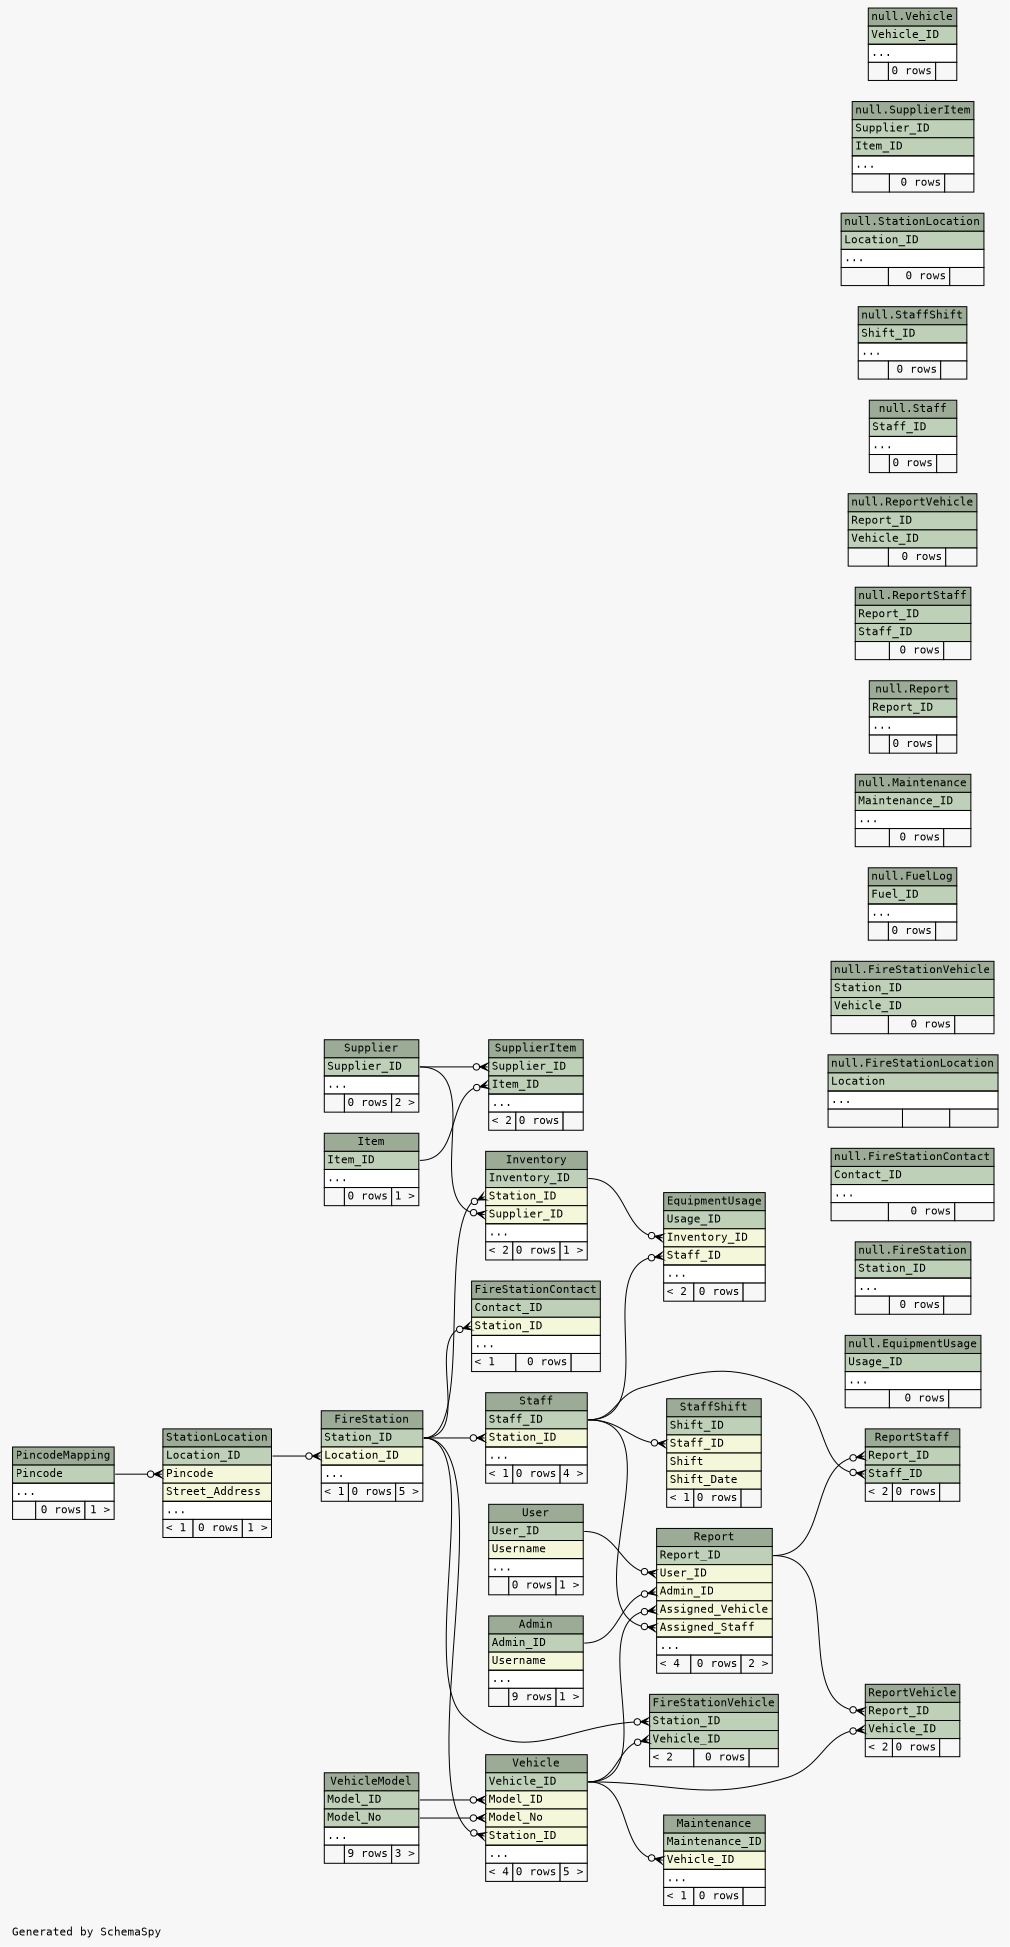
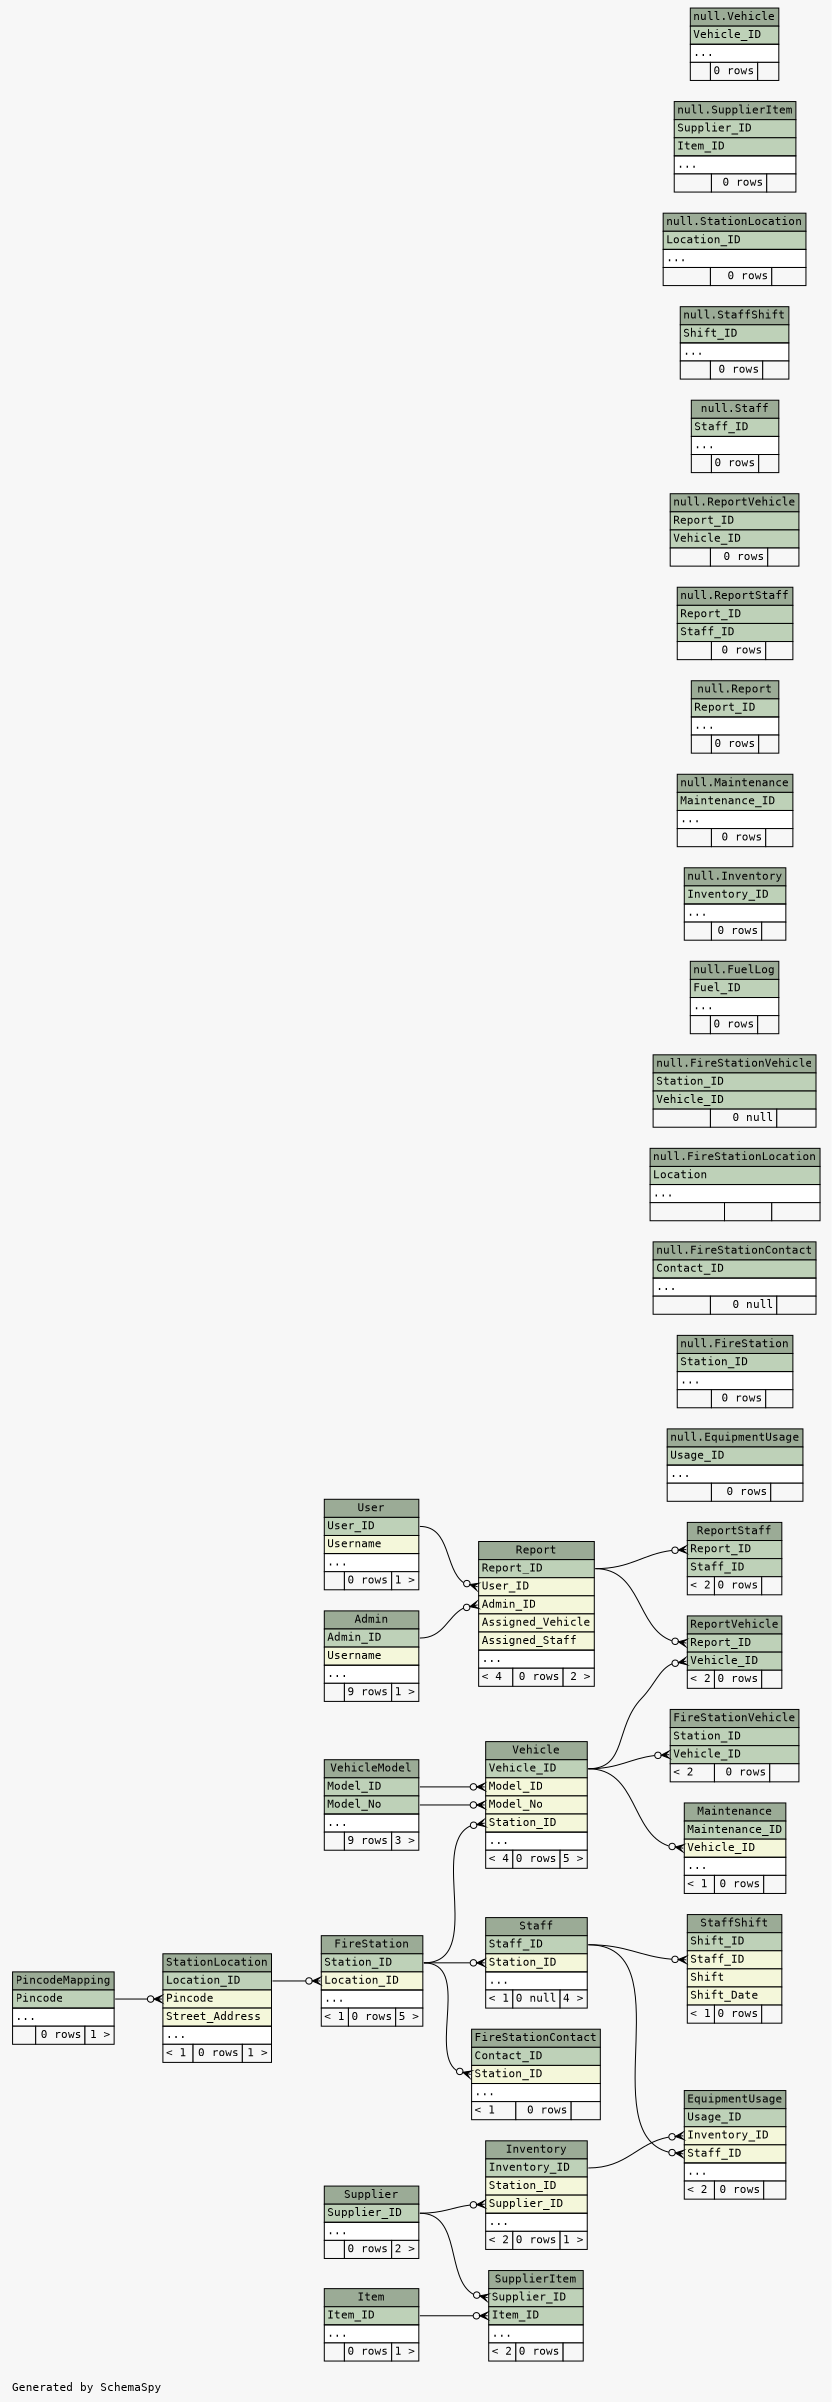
node "null.Inventory": added
node "null.FireStationVehicle": text "0 rows" -> "0 null"
node "null.FireStationContact": text "0 rows" -> "0 null"
edge "FireStation" -> "Inventory": removed
edge "Staff" -> "ReportStaff": removed
node "Staff": text "0 rows" -> "0 null"
edge "Staff" -> "Report": removed
edge "FireStation" -> "FireStationVehicle": removed
edge "Vehicle" -> "Report": removed
